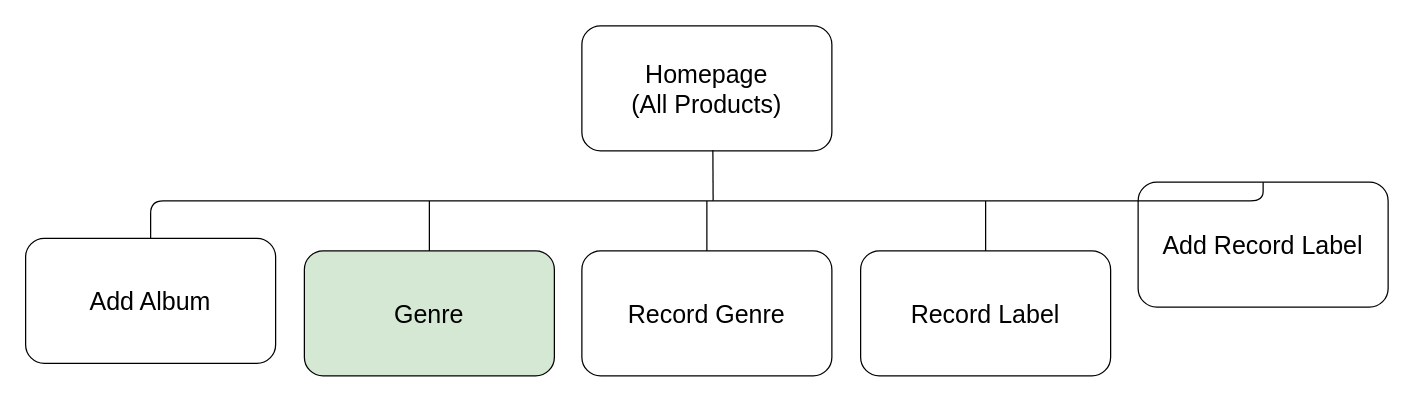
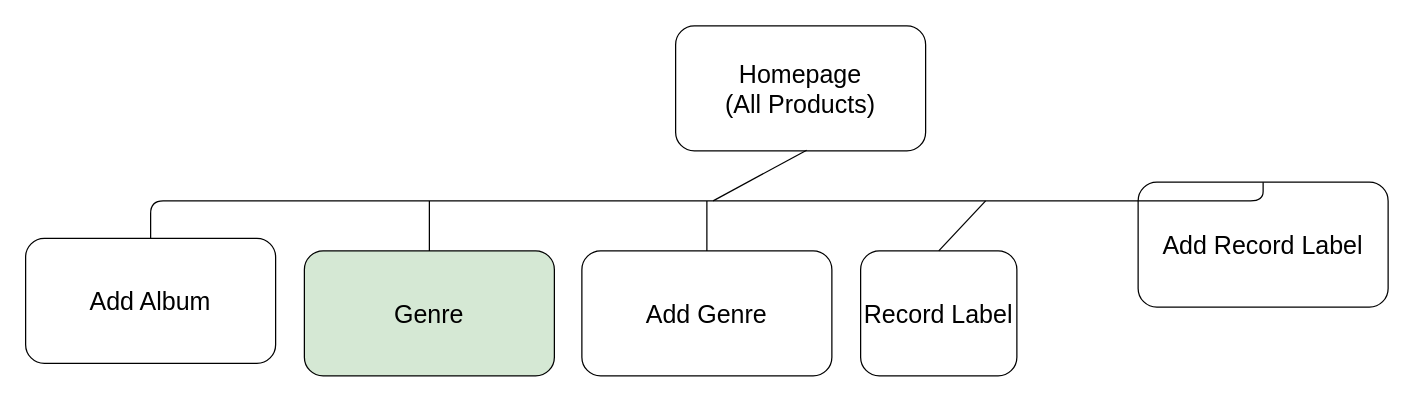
node "Homepage (All Products)": moved (707, 88) -> (801, 88)
node "Record Genre": label "Record Genre" -> "Add Genre"
node "Record Label": size 250x125 -> 156x125
